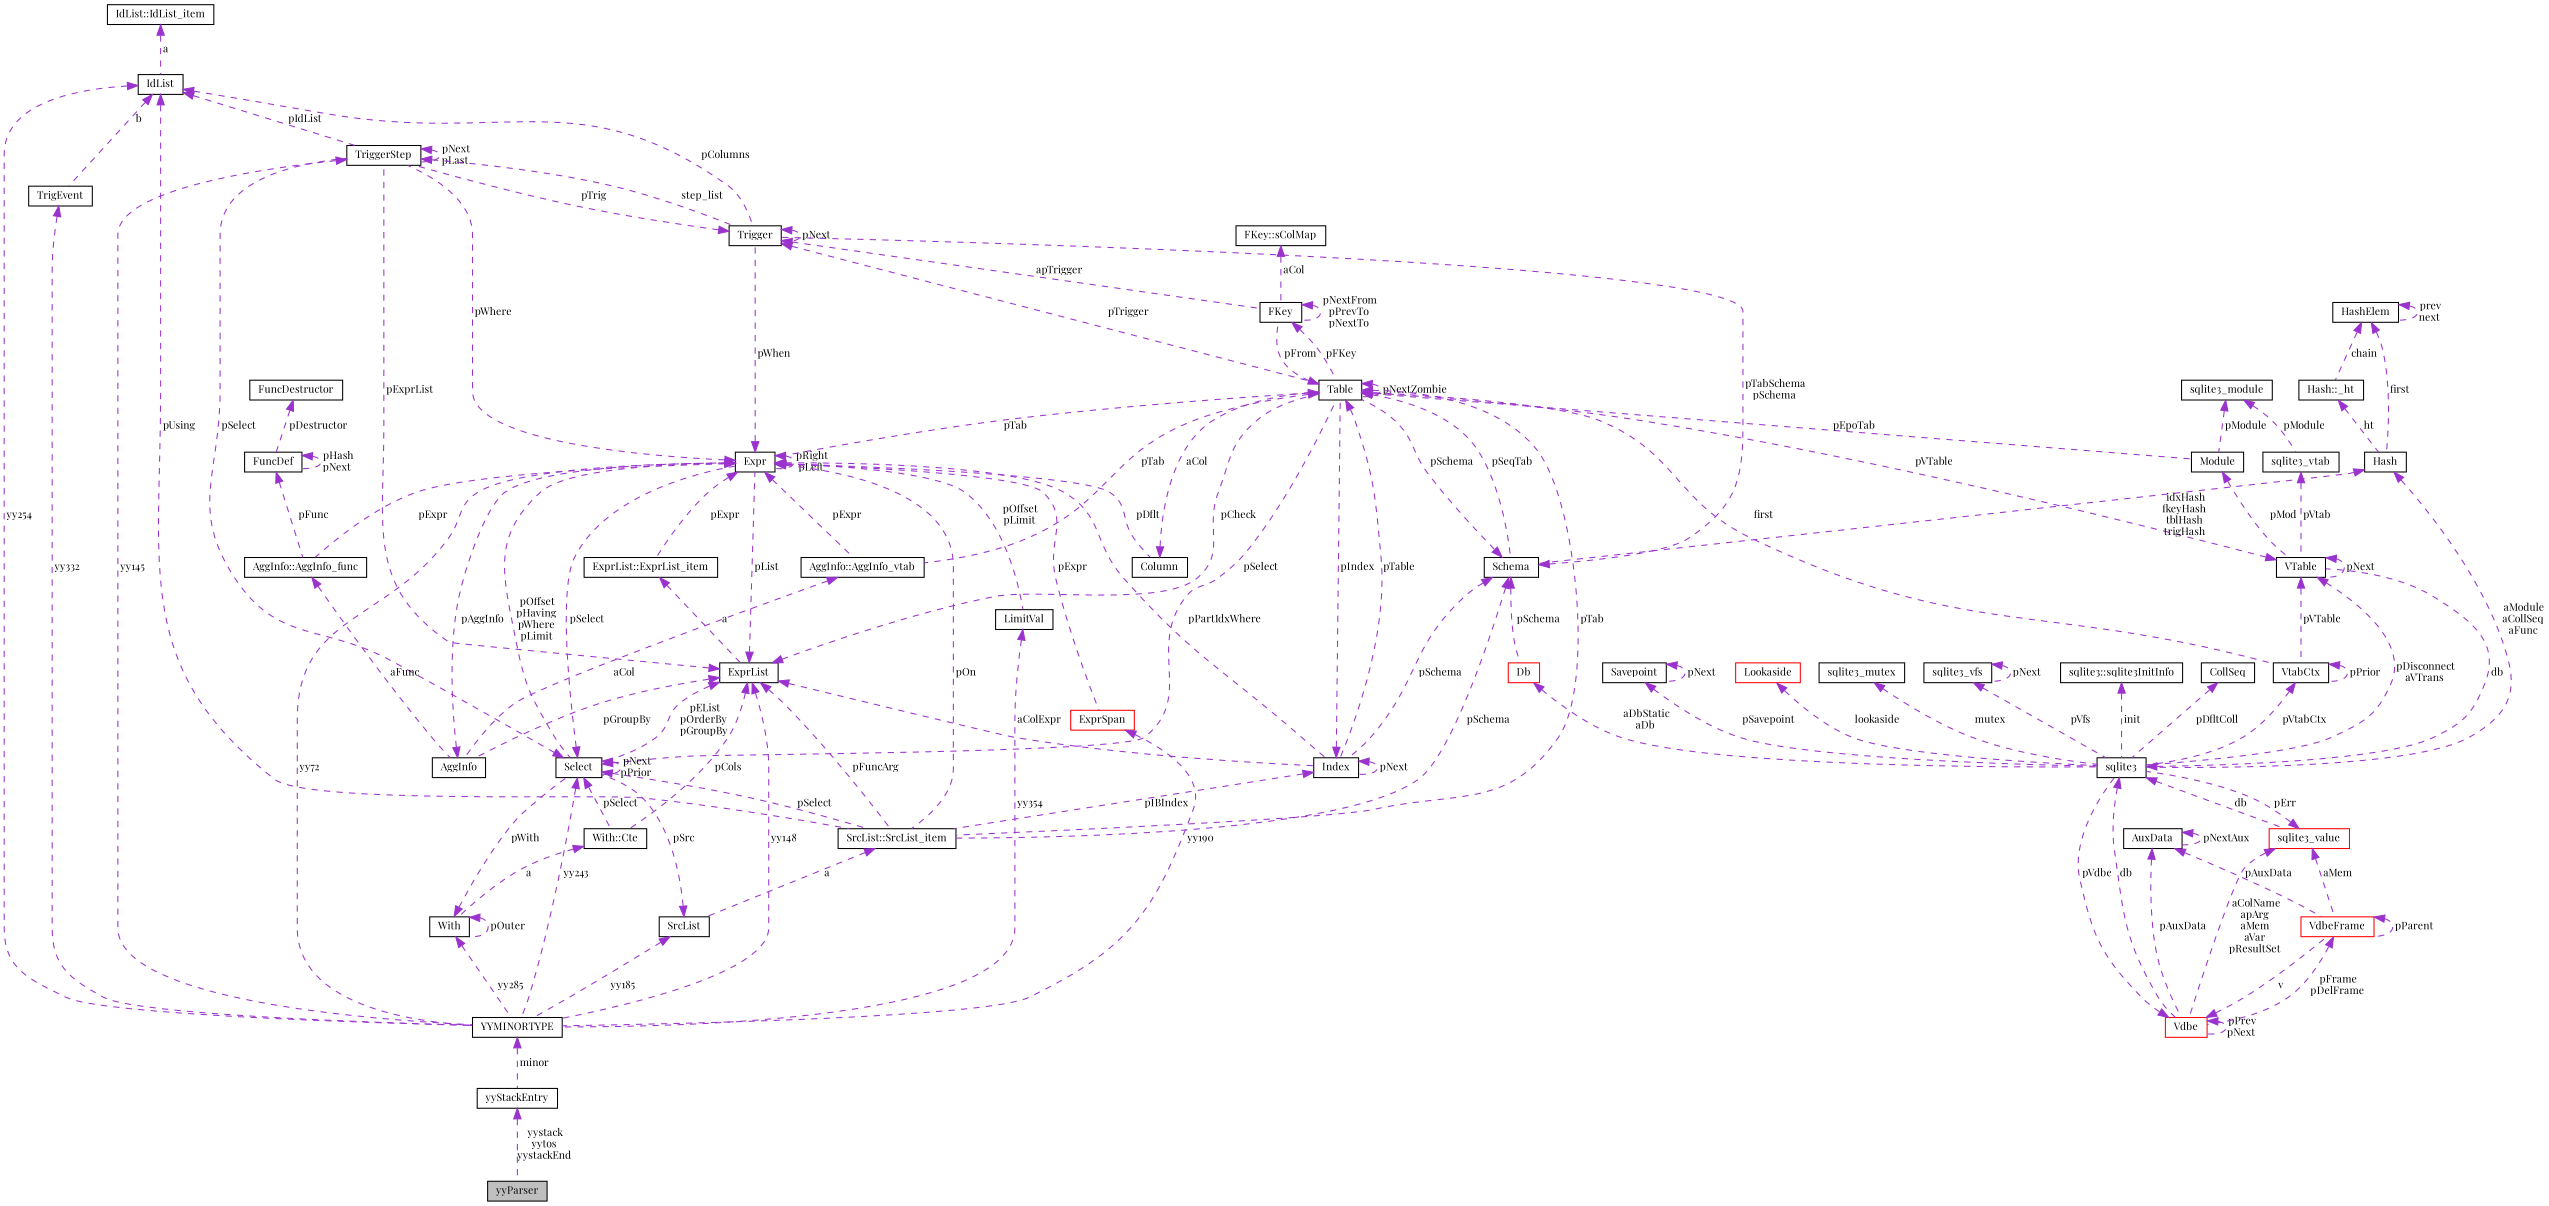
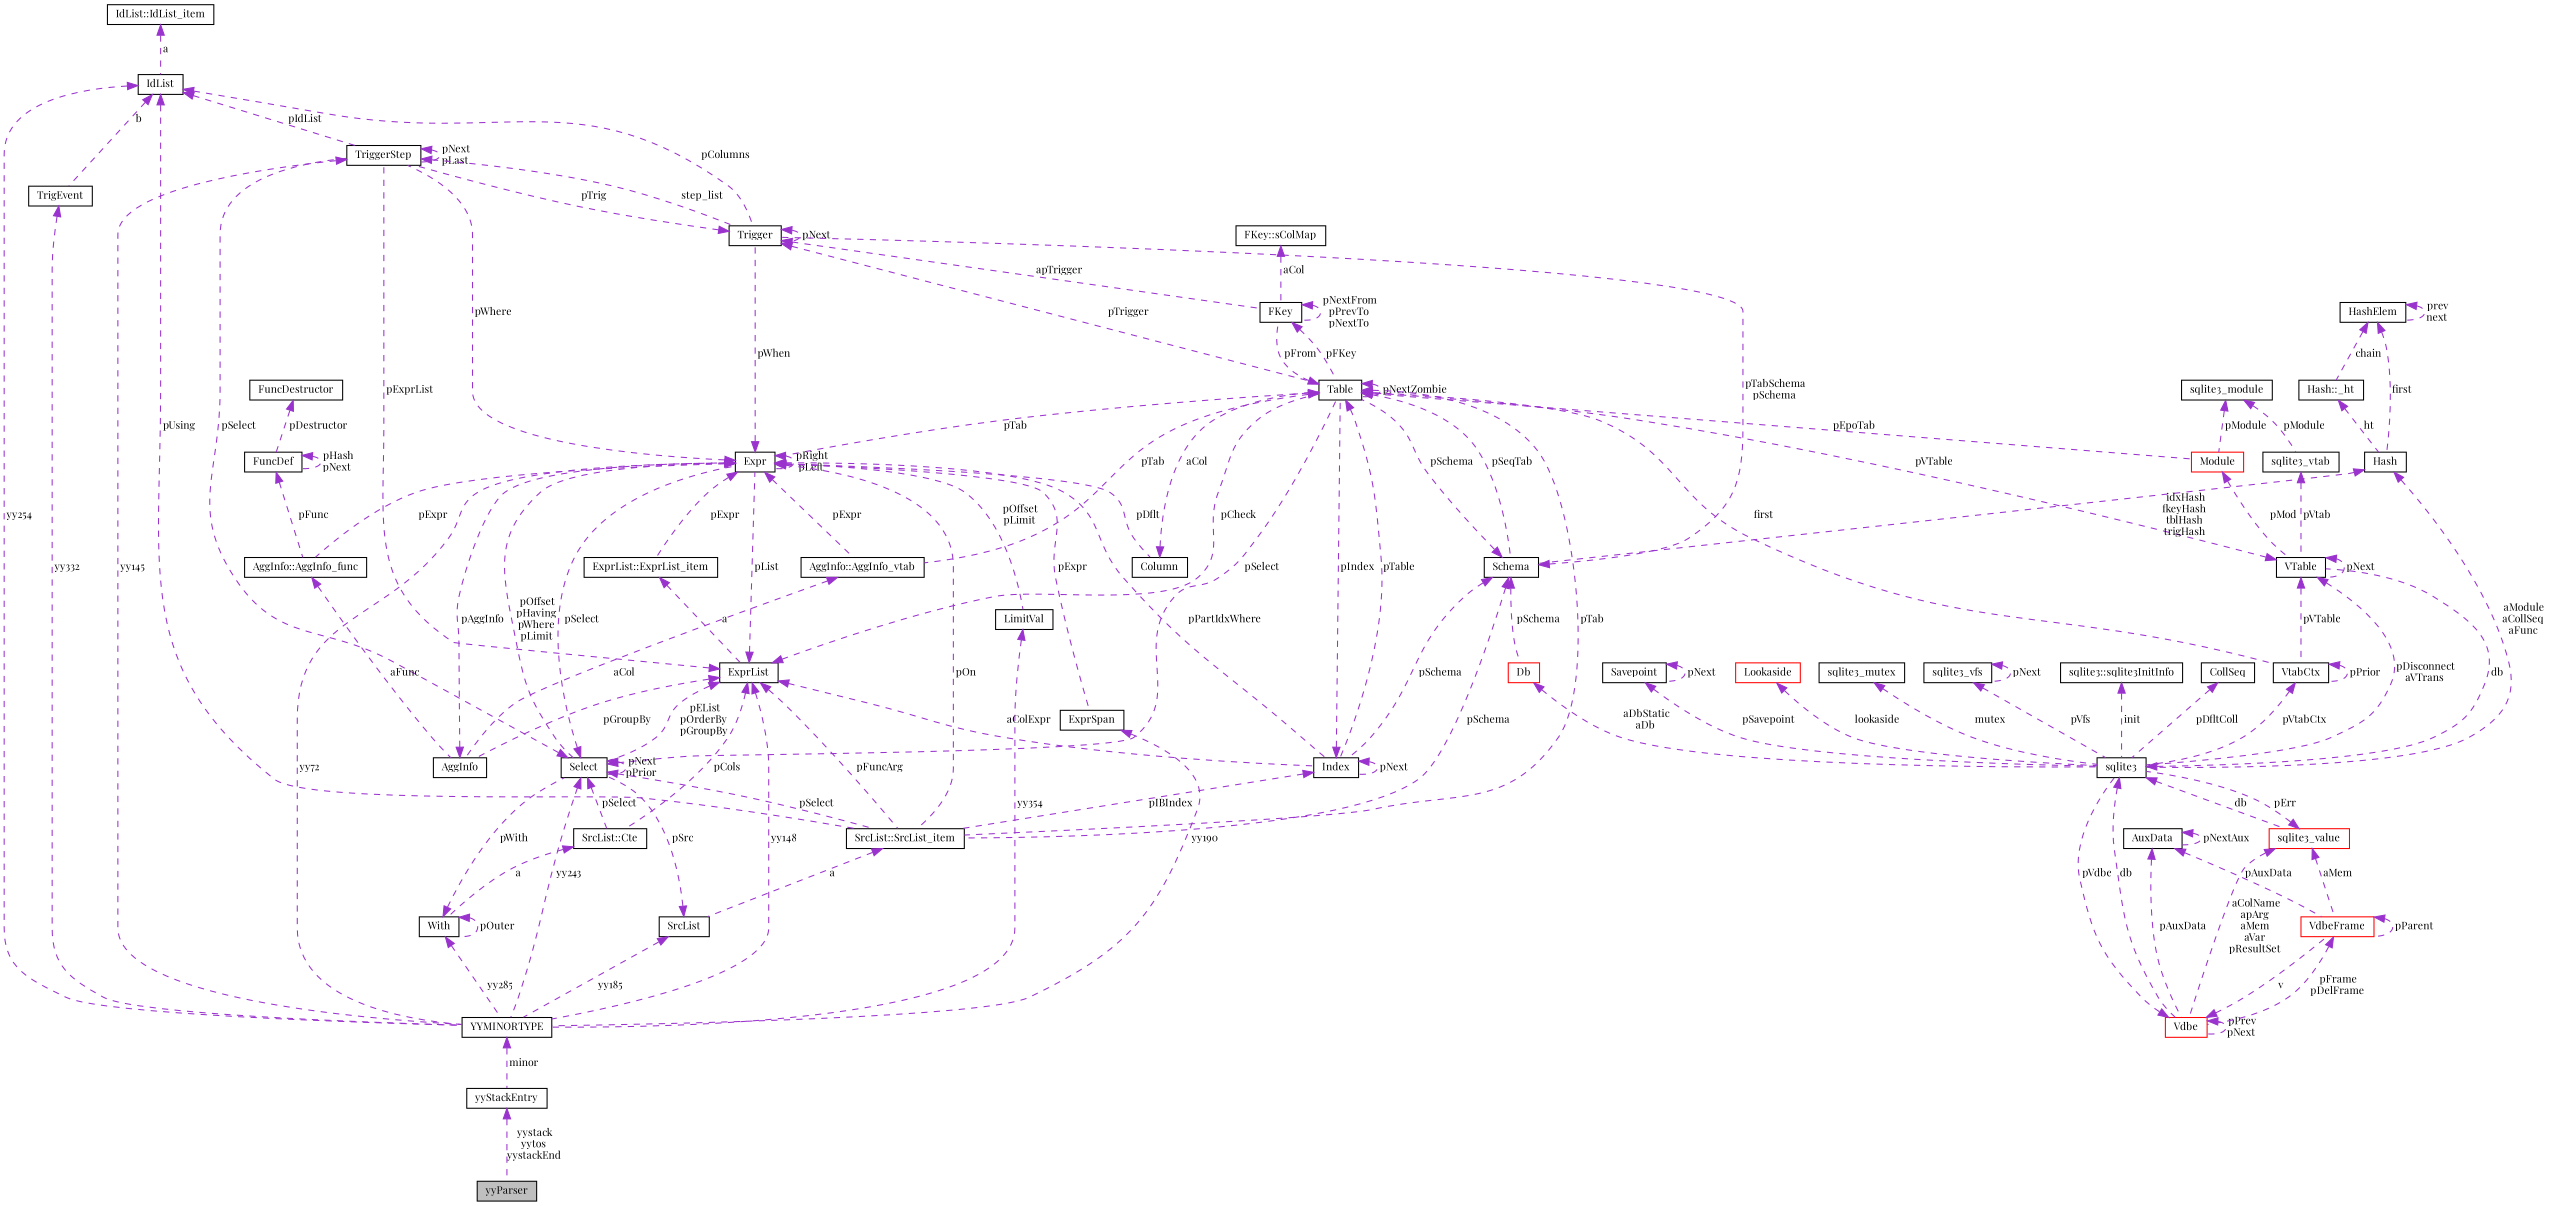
node "Module": color black -> red
node "ExprSpan": color red -> black
node "With::Cte": label "With::Cte" -> "SrcList::Cte"
